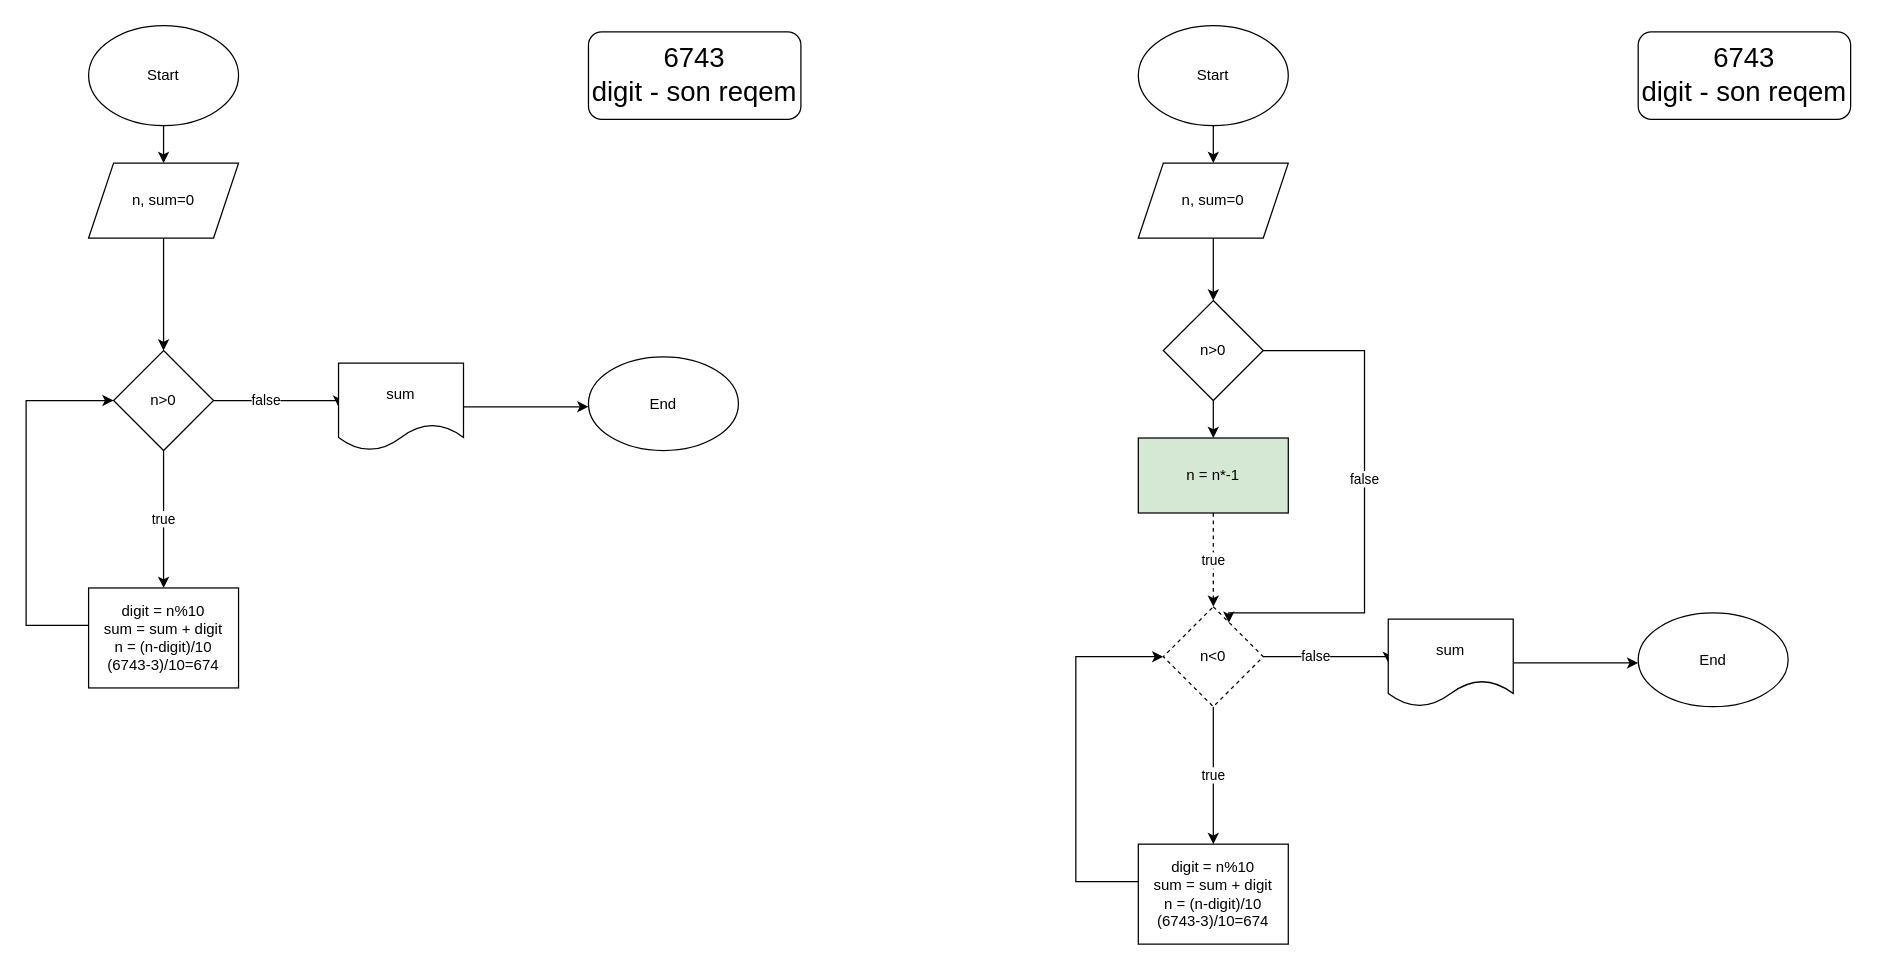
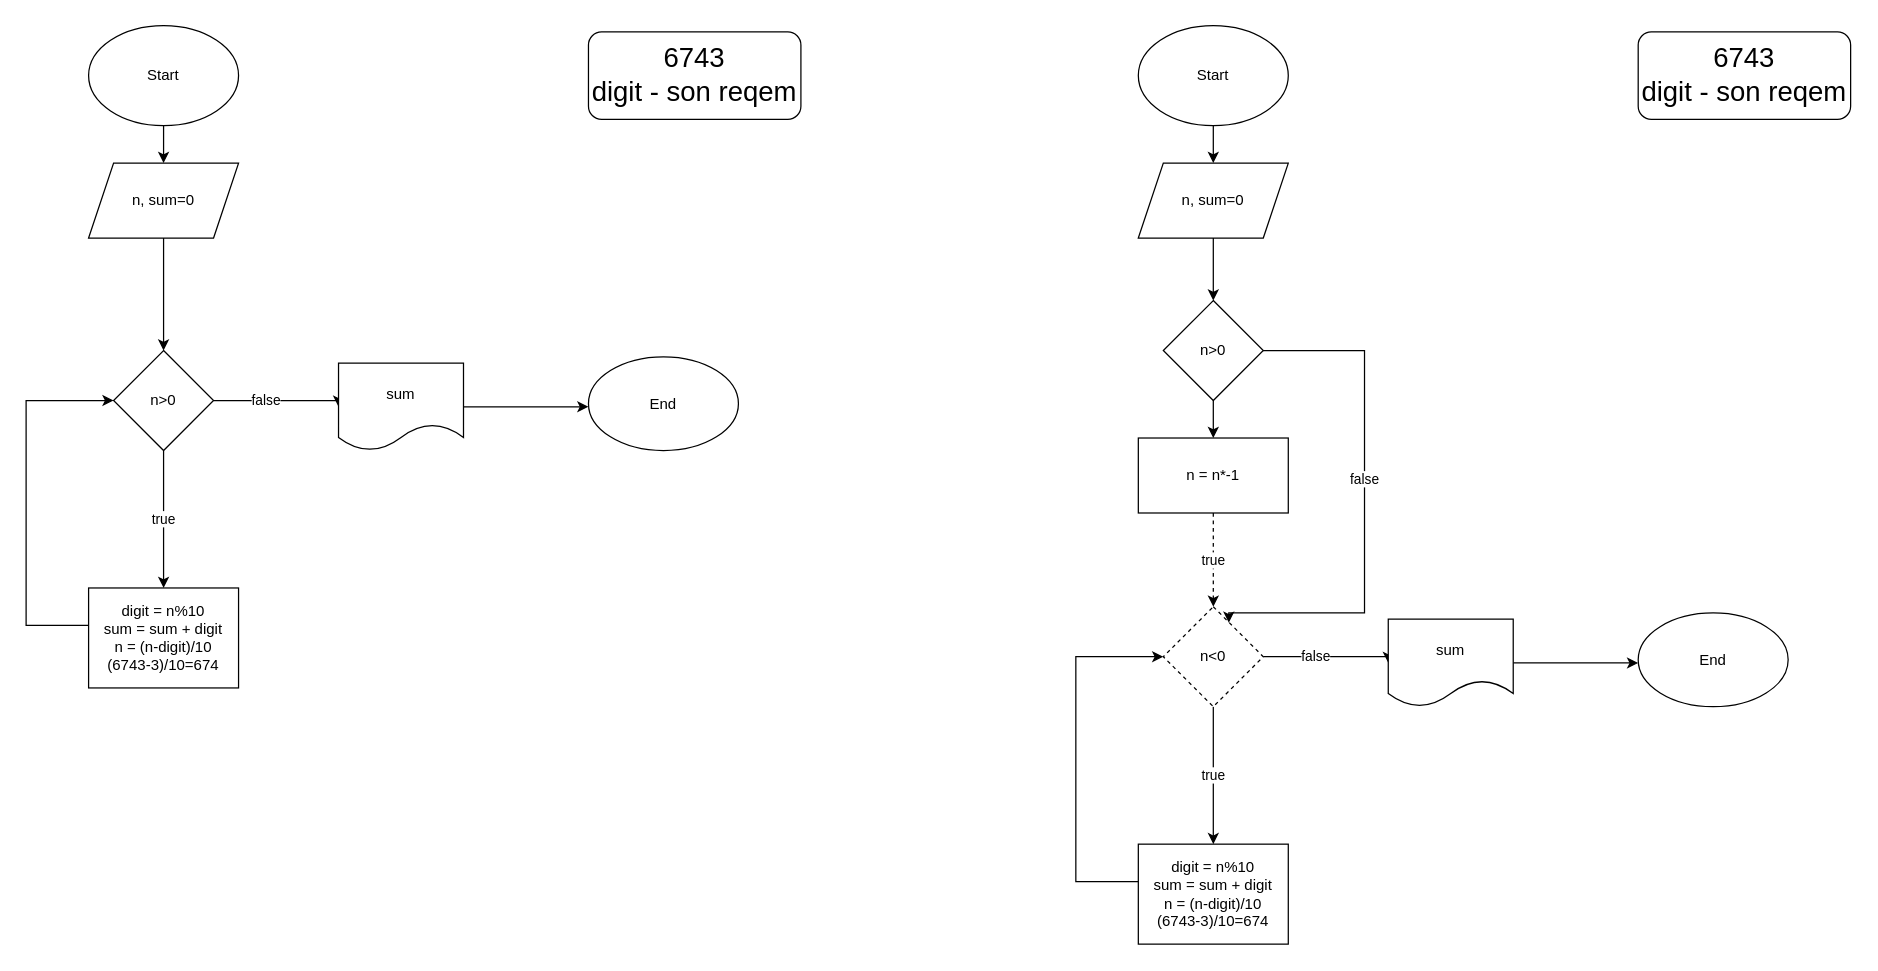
node "n = n*-1": fillcolor #d5e8d4 -> #ffffff
